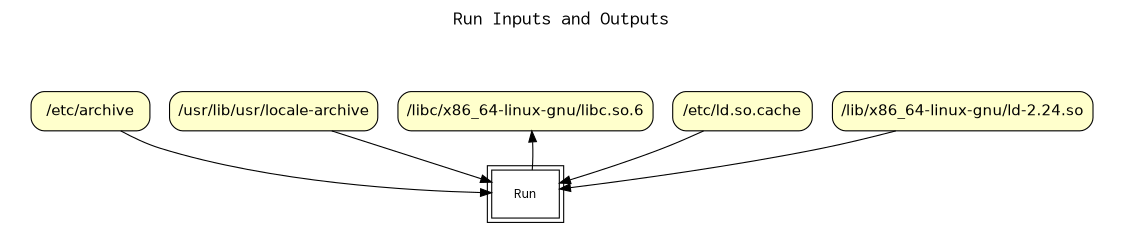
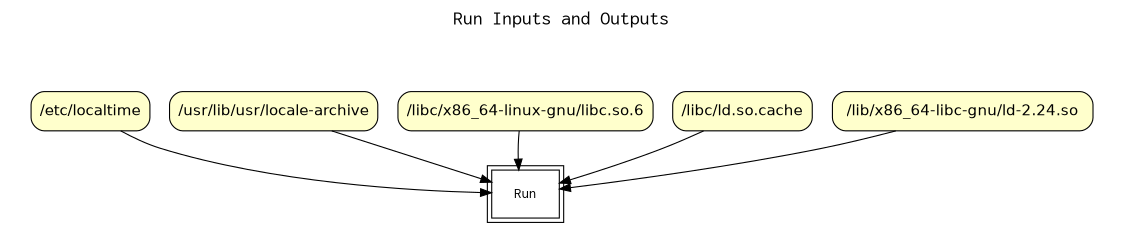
node "/etc/archive": label "/etc/archive" -> "/etc/localtime"
node "/etc/ld.so.cache": label "/etc/ld.so.cache" -> "/libc/ld.so.cache"
node "/lib/x86_64-linux-gnu/ld-2.24.so": label "/lib/x86_64-linux-gnu/ld-2.24.so" -> "/lib/x86_64-libc-gnu/ld-2.24.so"
edge "Run" -> "/libc/x86_64-linux-gnu/libc.so.6": reversed
